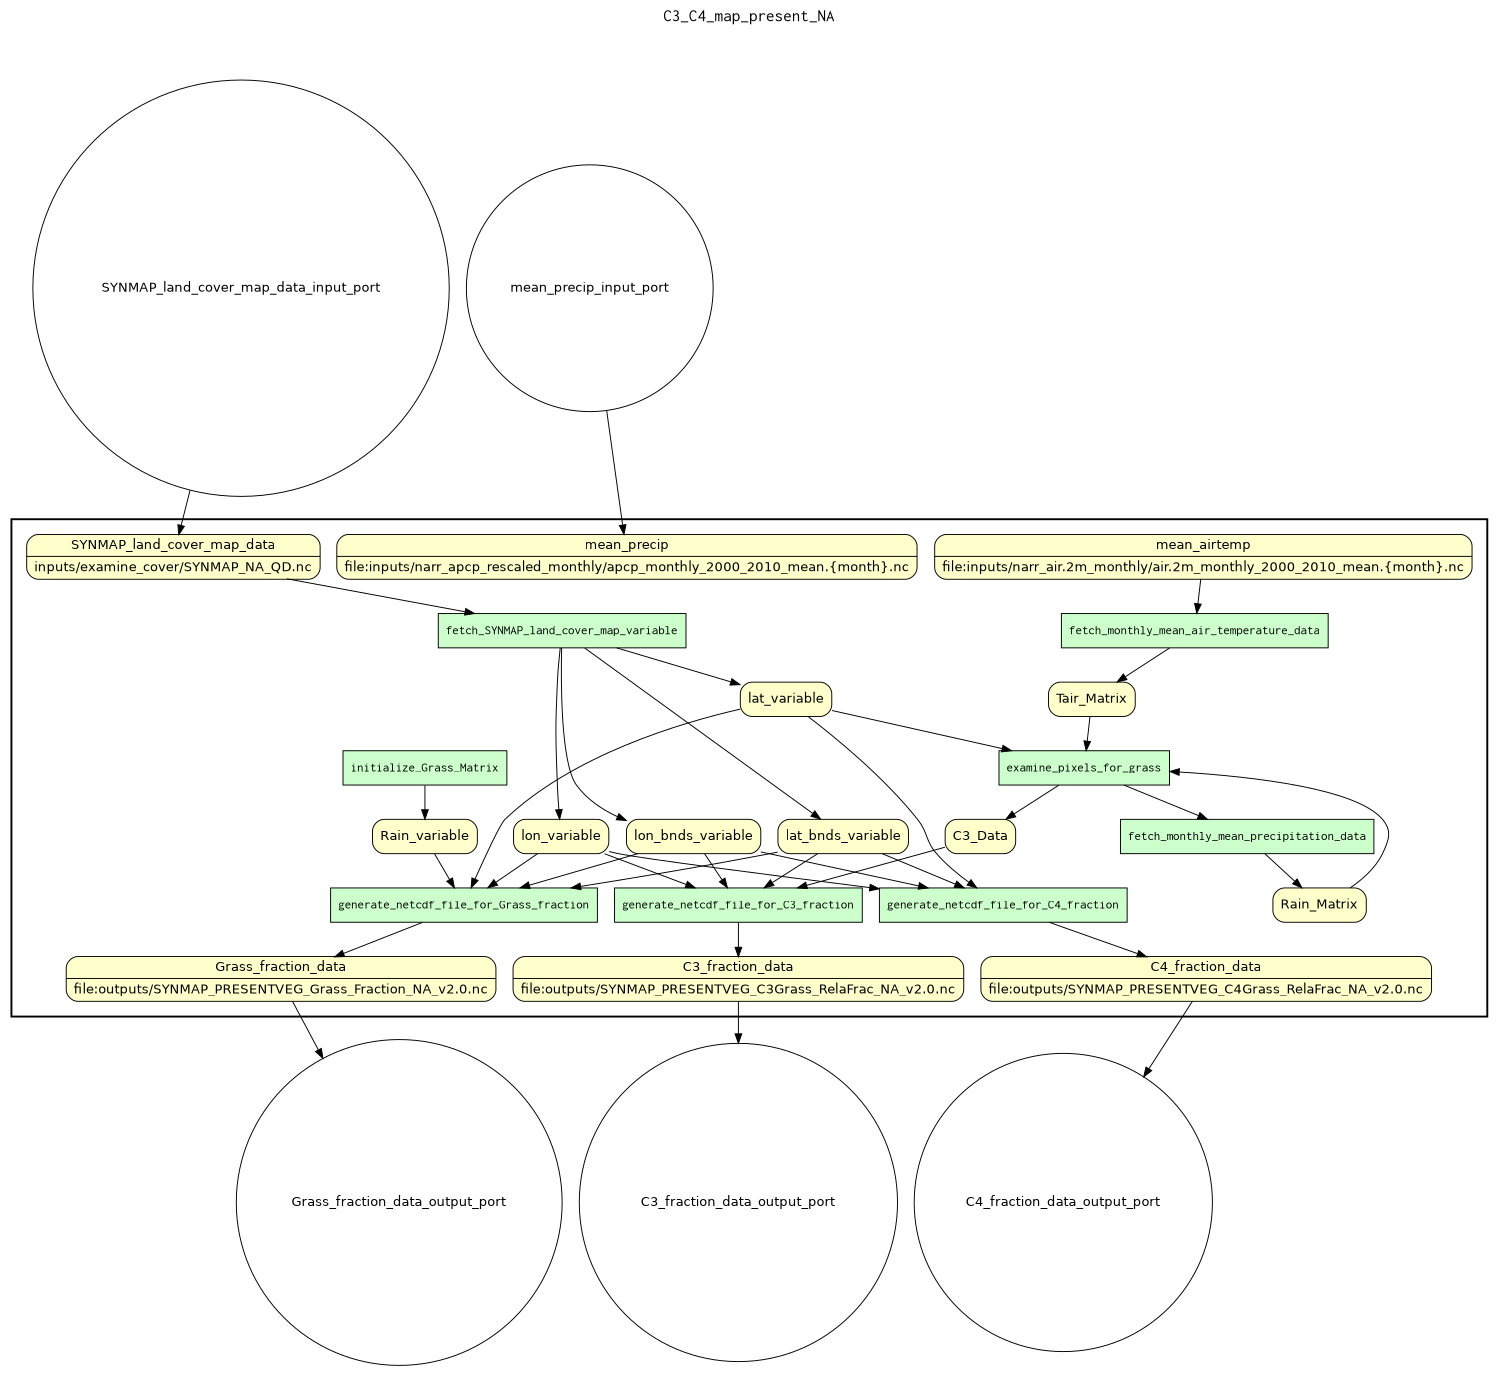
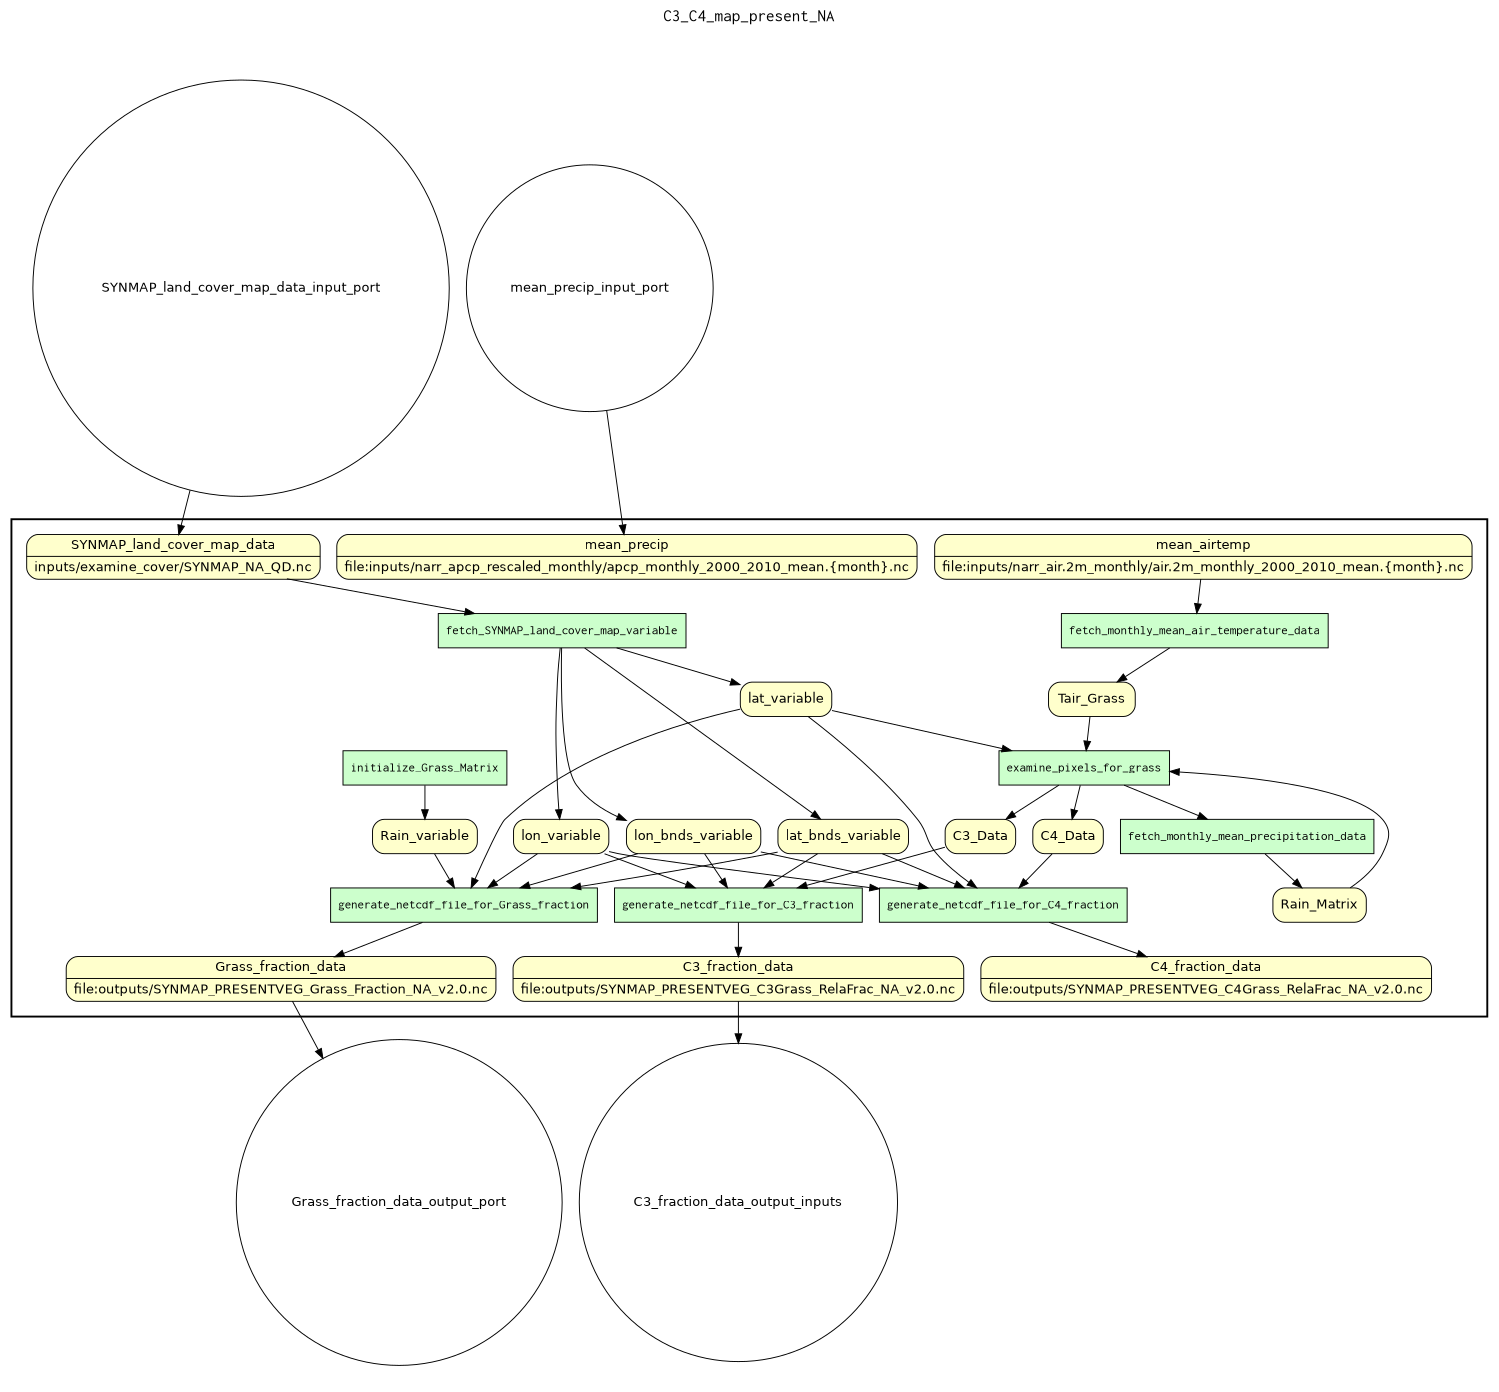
node "Tair_Matrix": label "Tair_Matrix" -> "Tair_Grass"
node "C4_Data": added
node "C3_fraction_data_output_port": label "C3_fraction_data_output_port" -> "C3_fraction_data_output_inputs"
node "C4_fraction_data_output_port": removed
